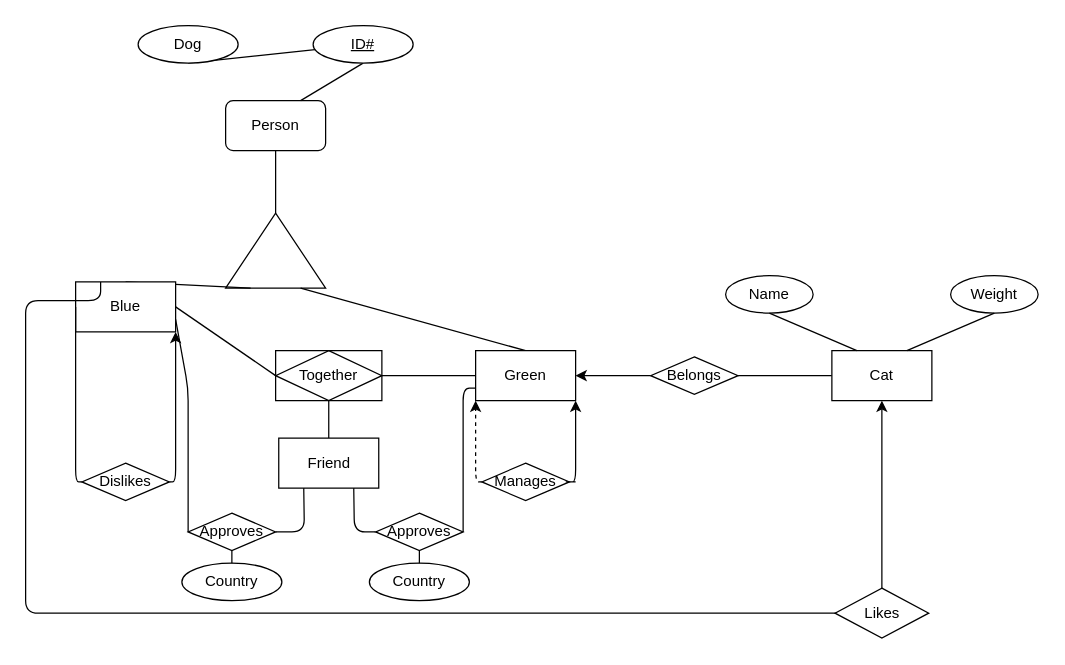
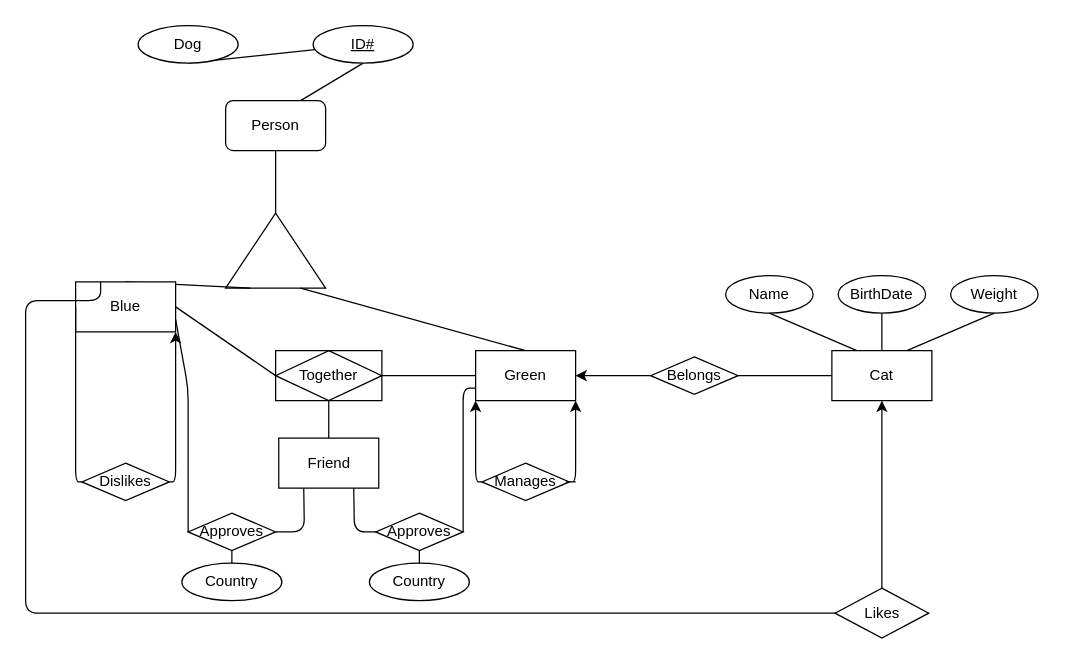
node "BirthDate": added
edge "BirthDate" -- "Cat": added
edge "Manages" -> "Green": style dashed -> solid
